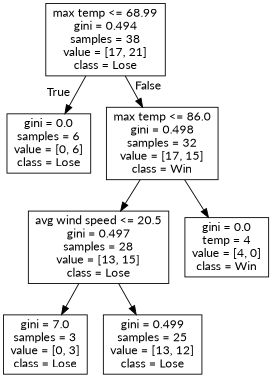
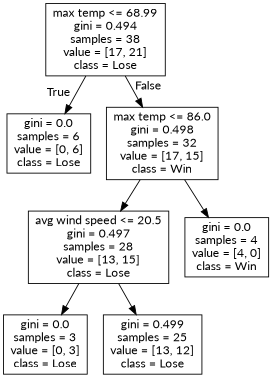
node "gini = 0.0 temp = 4 value = [4, 0] class = Win": label "gini = 0.0 temp = 4 value = [4, 0] class = Win" -> "gini = 0.0 samples = 4 value = [4, 0] class = Win"
node "gini = 7.0 samples = 3 value = [0, 3] class = Lose": label "gini = 7.0 samples = 3 value = [0, 3] class = Lose" -> "gini = 0.0 samples = 3 value = [0, 3] class = Lose"
